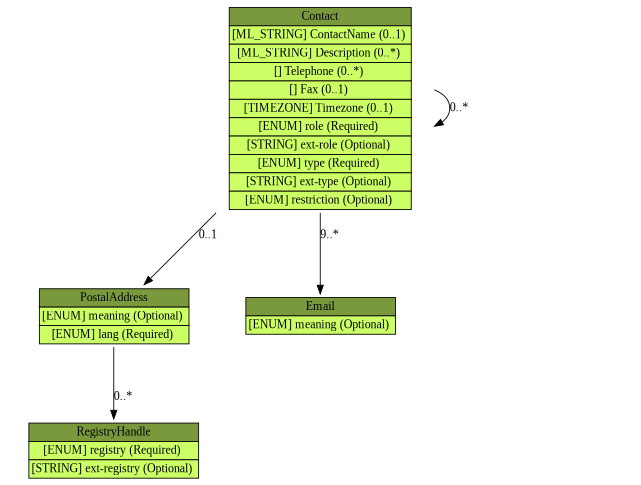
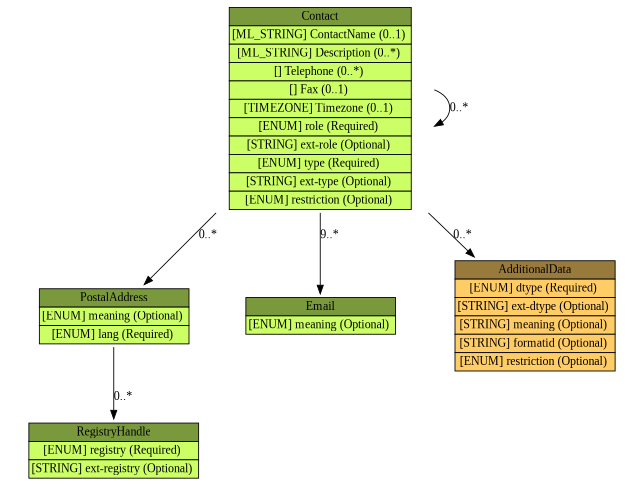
edge "Contact" -> "PostalAddress": label "0..1" -> "0..*"
node "AdditionalData": added
